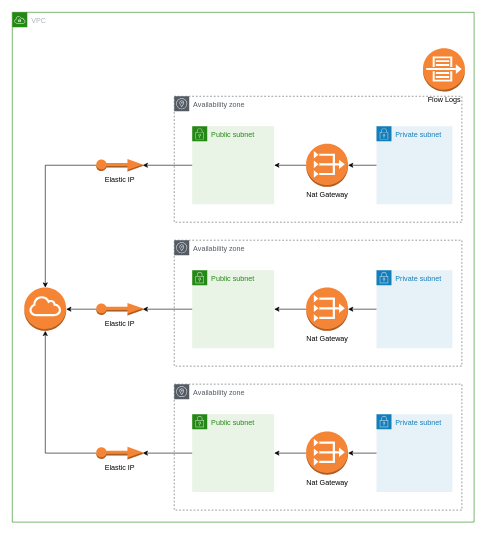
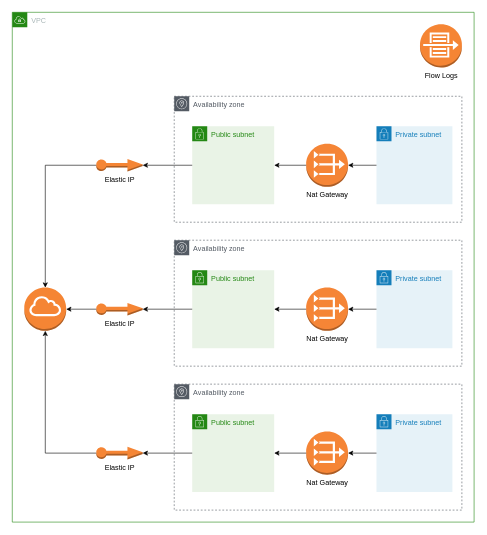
node "Flow Logs": moved (444, 70) -> (441, 46)
